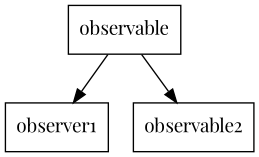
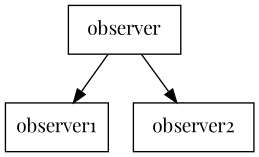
node "observable": label "observable" -> "observer"
node "observable2": label "observable2" -> "observer2"
